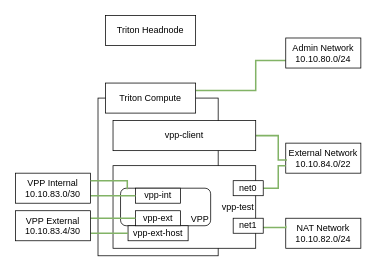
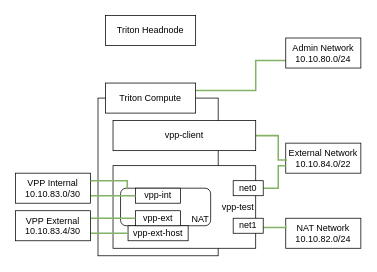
node "VPP": label "VPP" -> "NAT"
